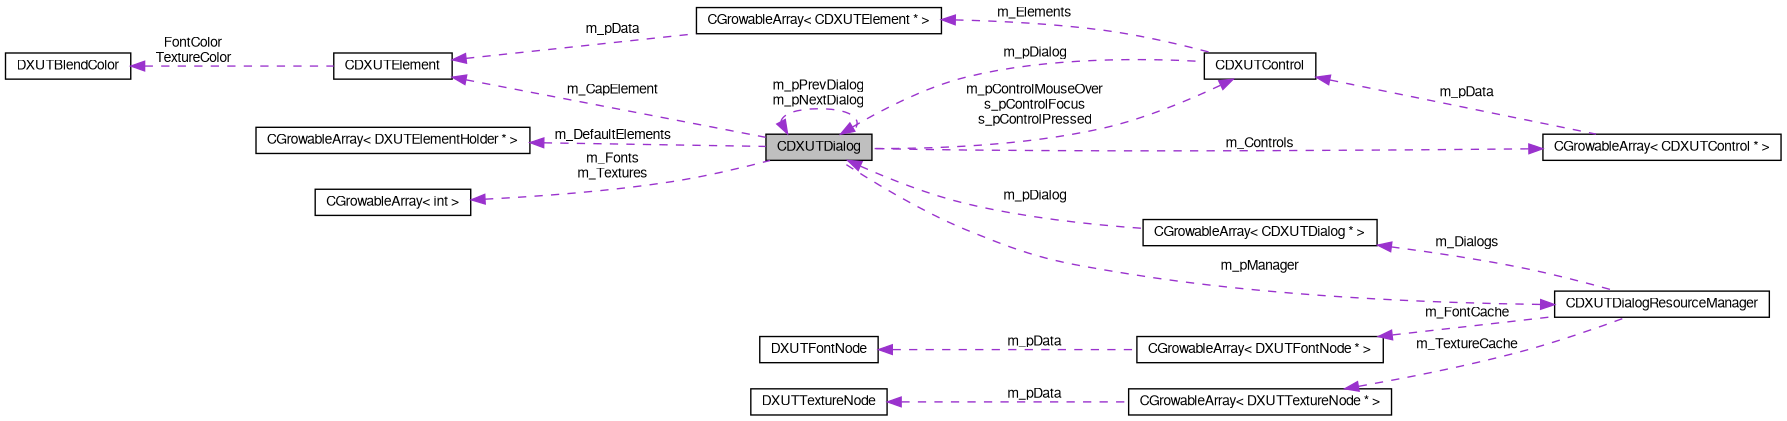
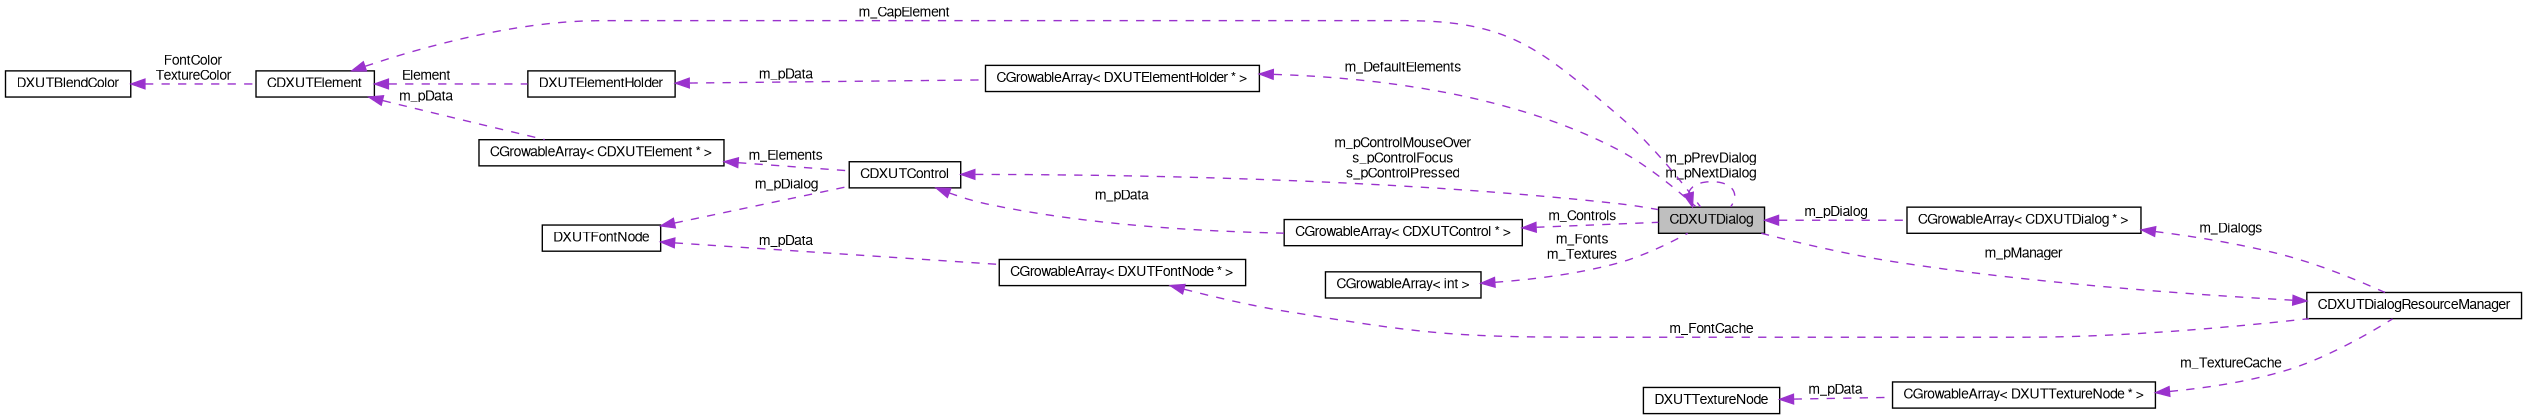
edge "CDXUTControl" -> "CDXUTDialog": now "CDXUTControl" -> "DXUTFontNode"
node "DXUTElementHolder": added
